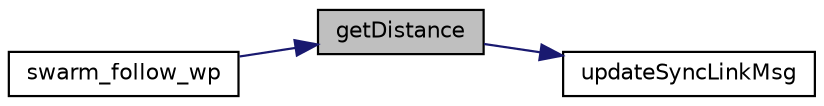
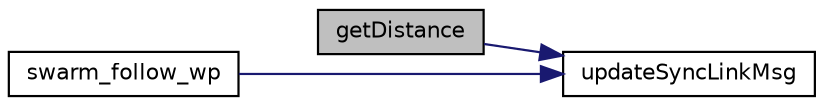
edge "swarm_follow_wp" -> "getDistance": now "swarm_follow_wp" -> "updateSyncLinkMsg"
